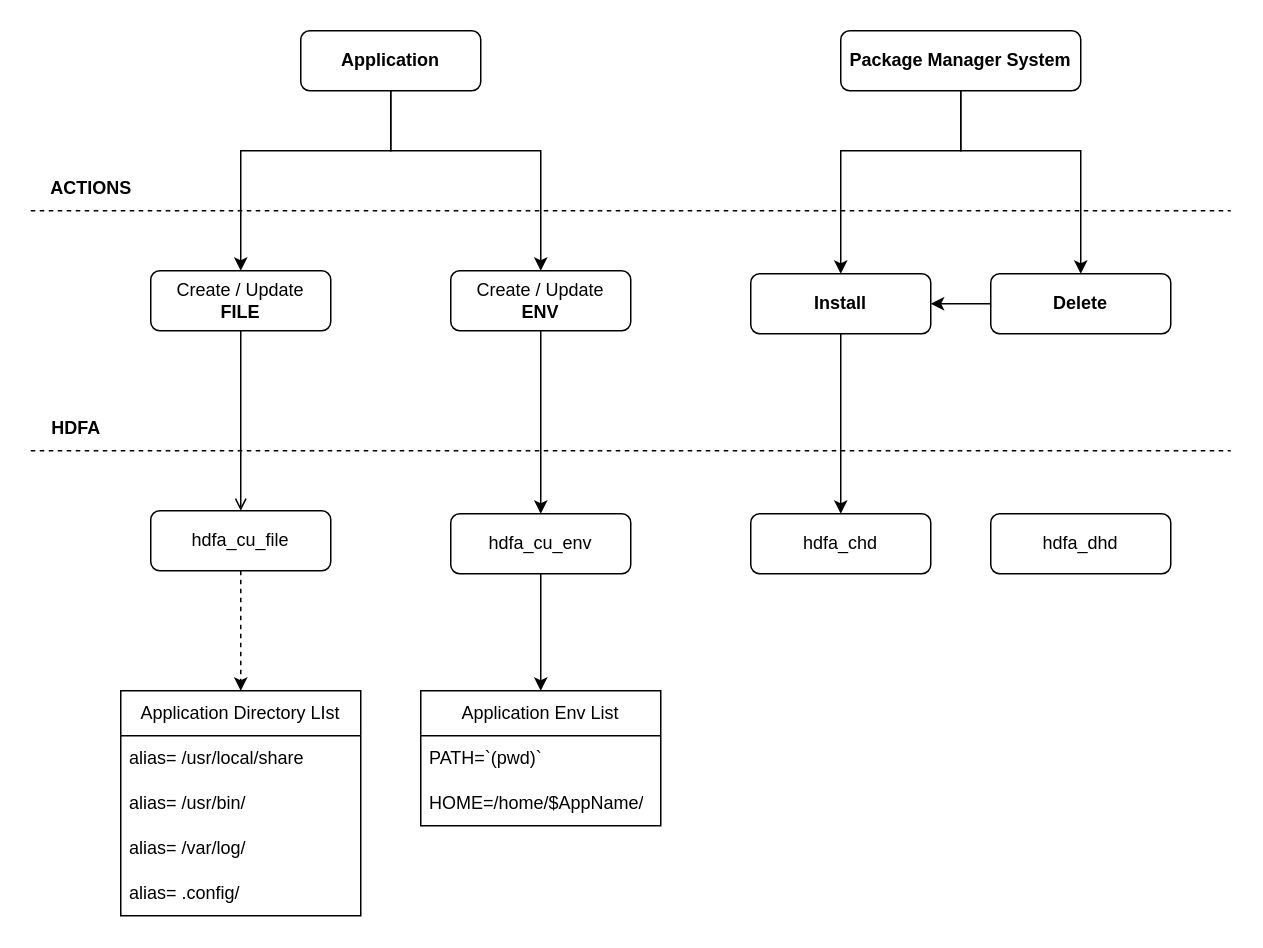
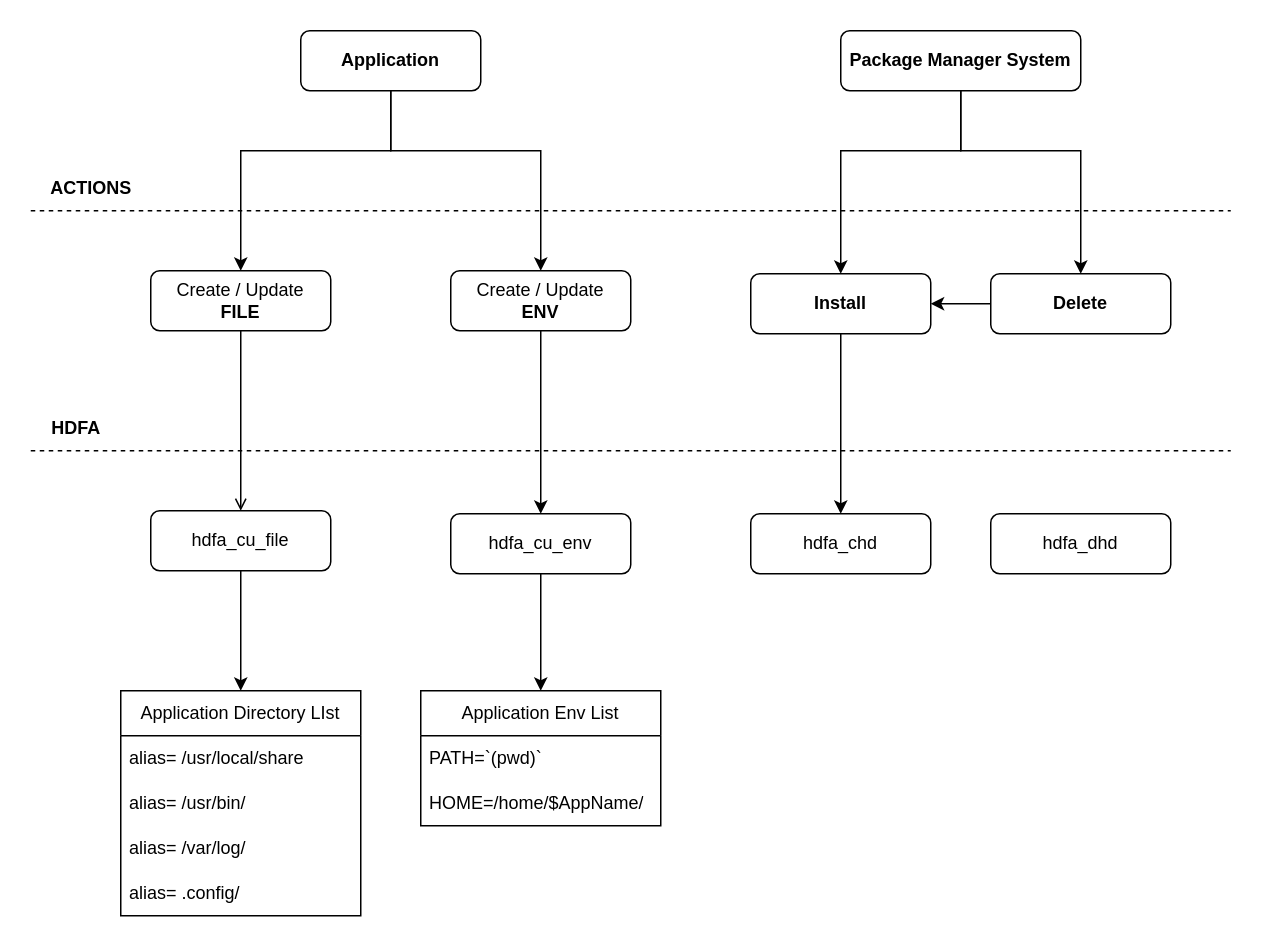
edge "hdfa_cu_file" -> "Application Directory LIst": style dashed -> solid
